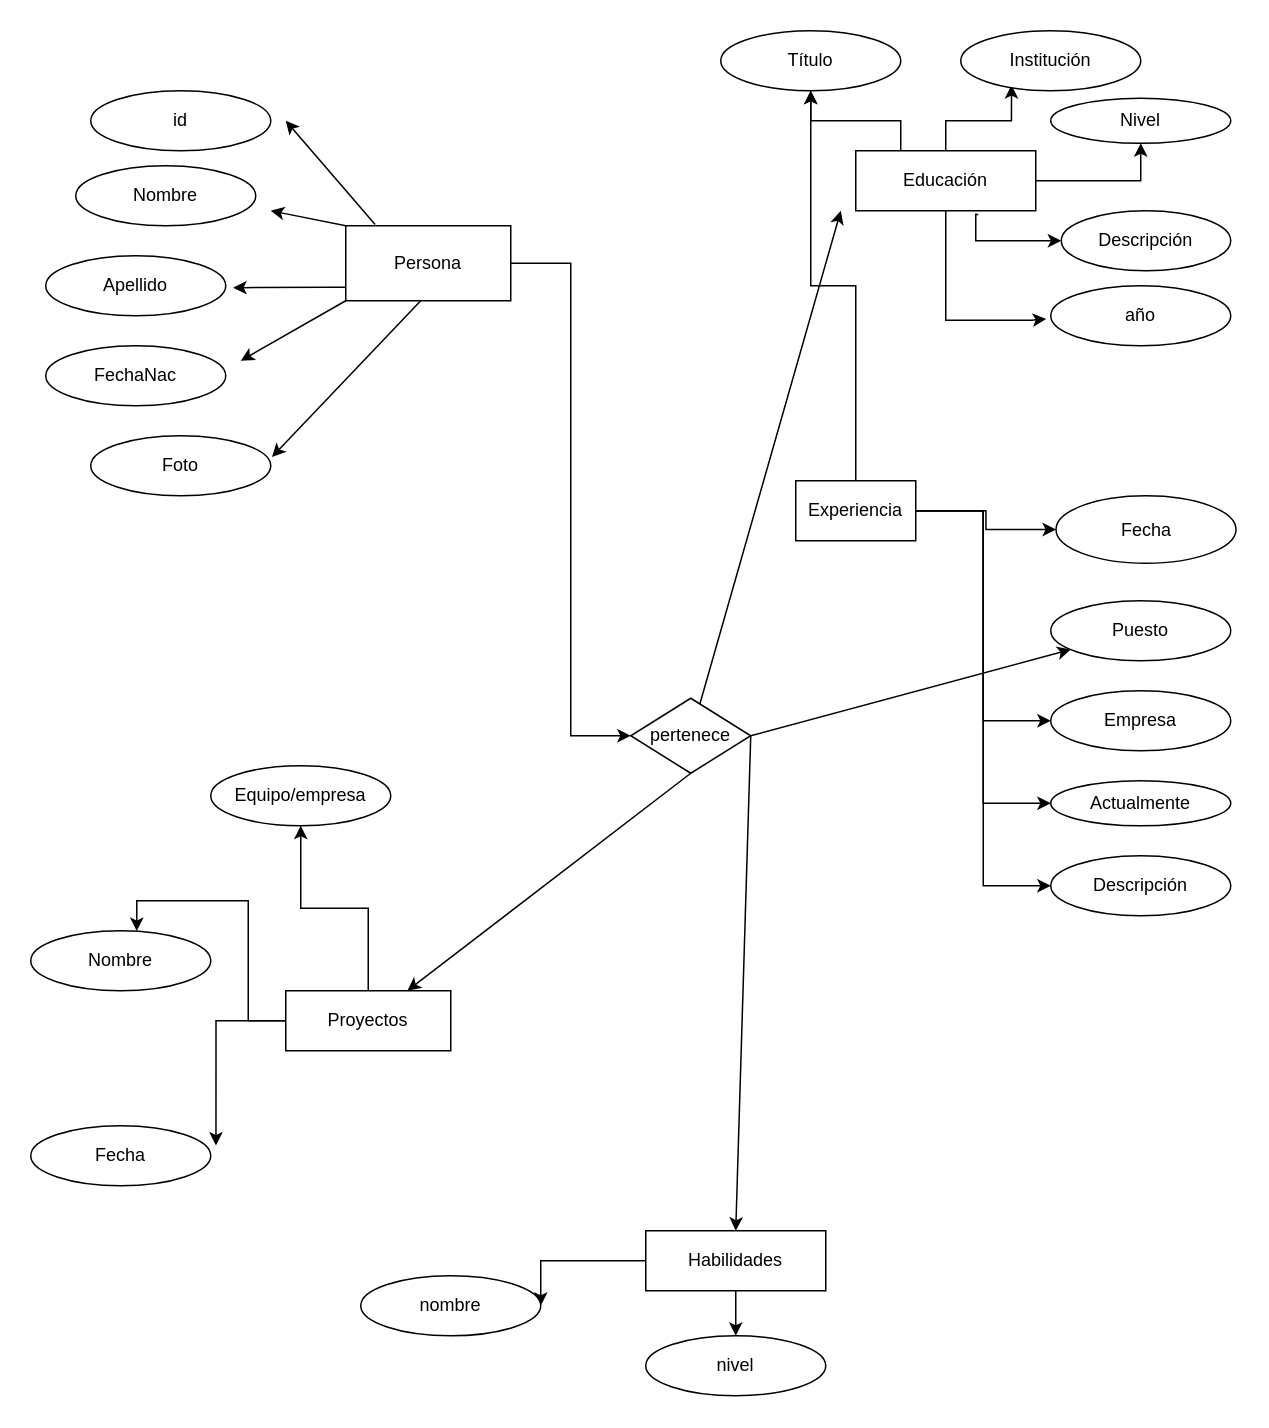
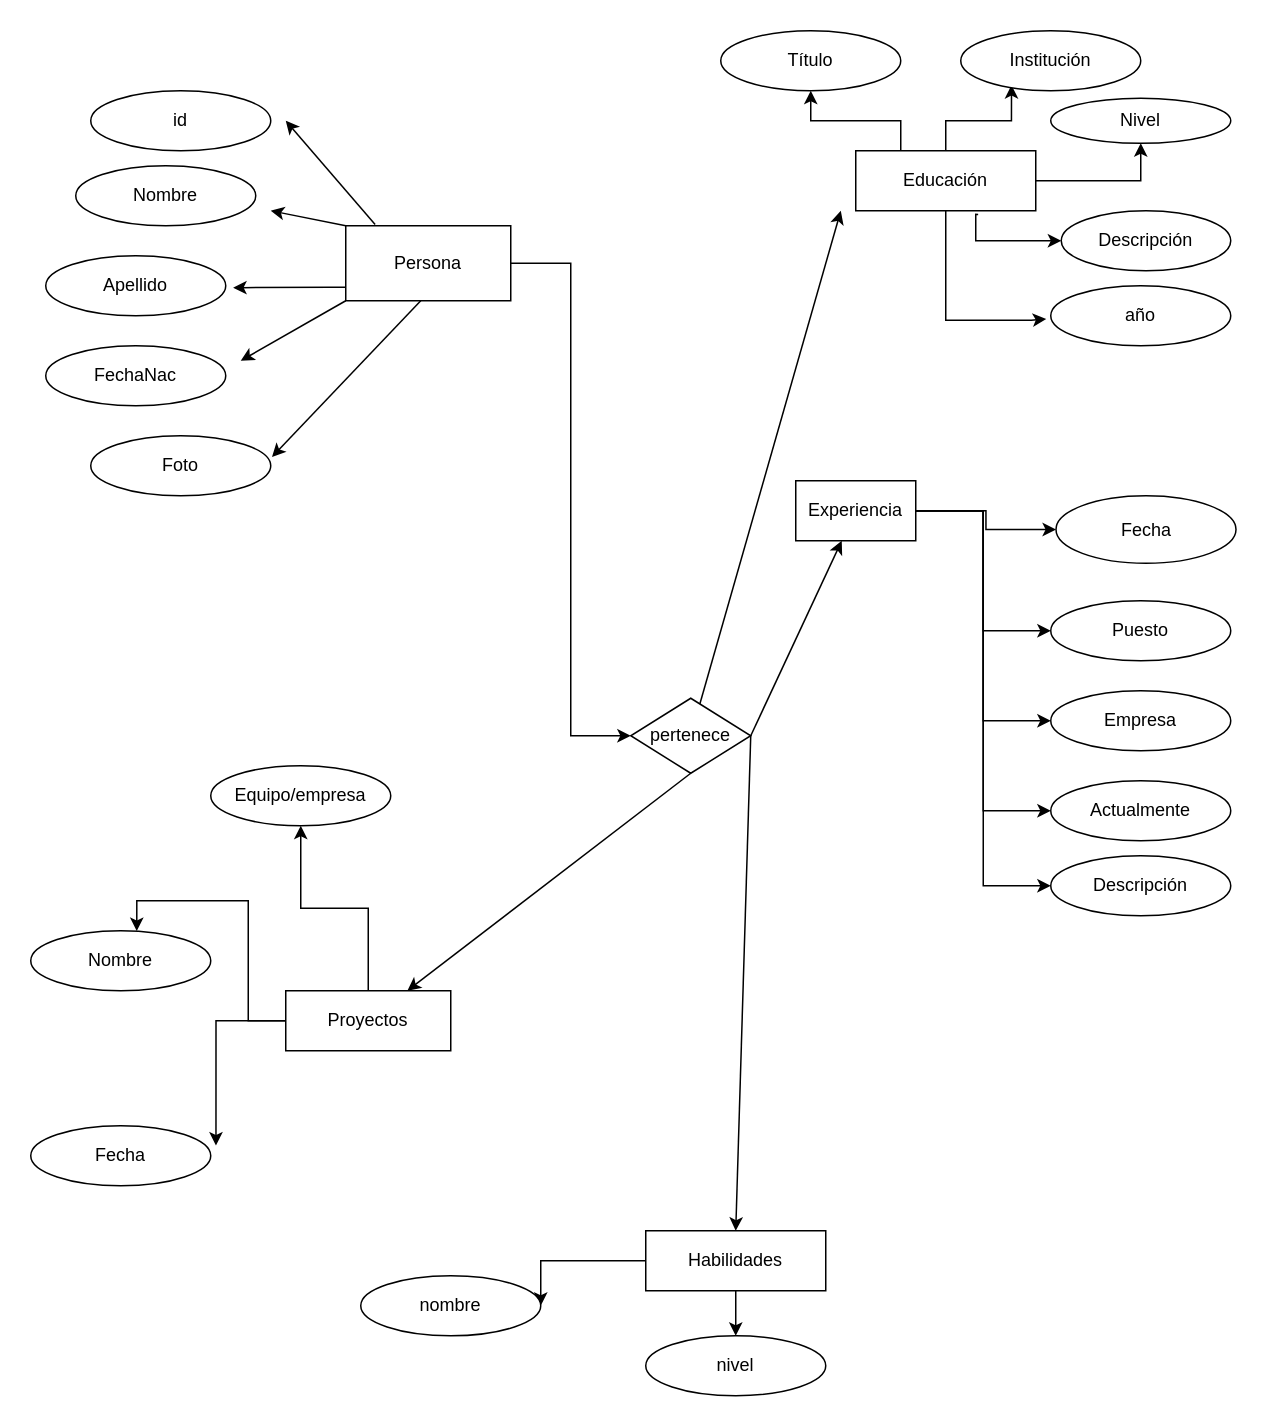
edge "Experiencia" -> "Título": now "Experiencia" -> "Puesto"
edge "pertenece" -> "Puesto": now "pertenece" -> "Experiencia"
node "Actualmente": size 180x45 -> 180x60
